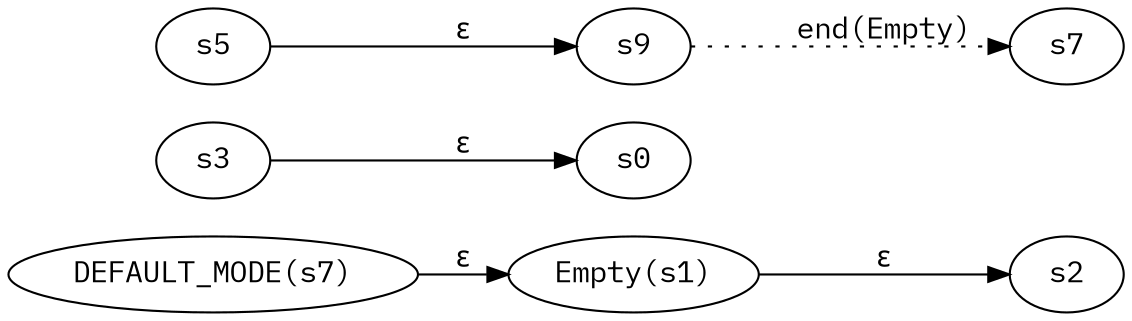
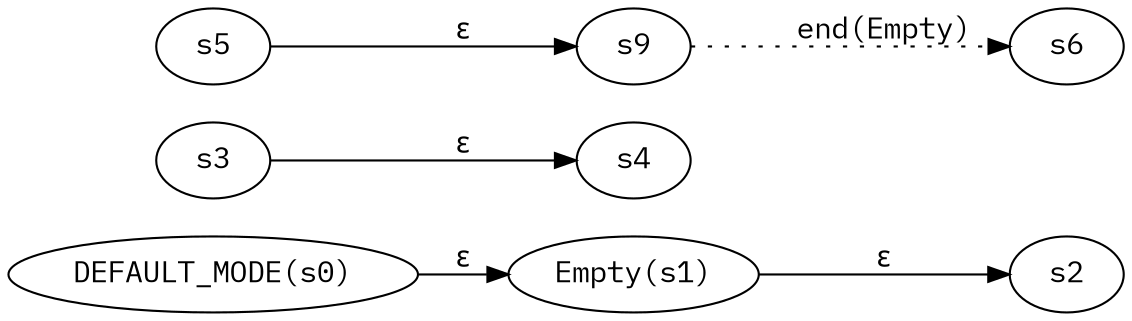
node "s7": label "s7" -> "s6"
node "s0": label "s0" -> "s4"
node "DEFAULT_MODE(s7)": label "DEFAULT_MODE(s7)" -> "DEFAULT_MODE(s0)"
